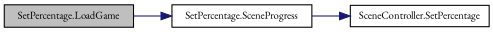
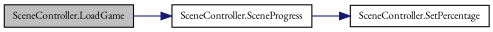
node "SetPercentage.LoadGame": label "SetPercentage.LoadGame" -> "SceneController.LoadGame"
node "SetPercentage.SceneProgress": label "SetPercentage.SceneProgress" -> "SceneController.SceneProgress"
